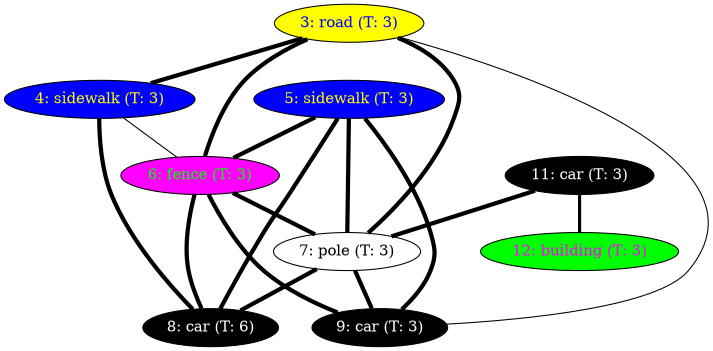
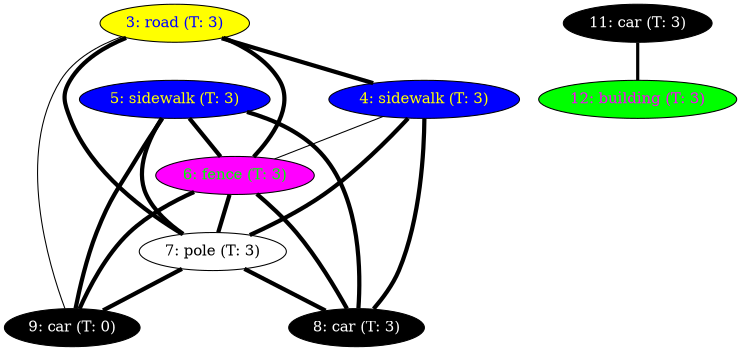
edge "11: car (T: 3)" -- "7: pole (T: 3)": now "4: sidewalk (T: 3)" -- "7: pole (T: 3)"
node "8: car (T: 6)": label "8: car (T: 6)" -> "8: car (T: 3)"
node "9: car (T: 3)": label "9: car (T: 3)" -> "9: car (T: 0)"
